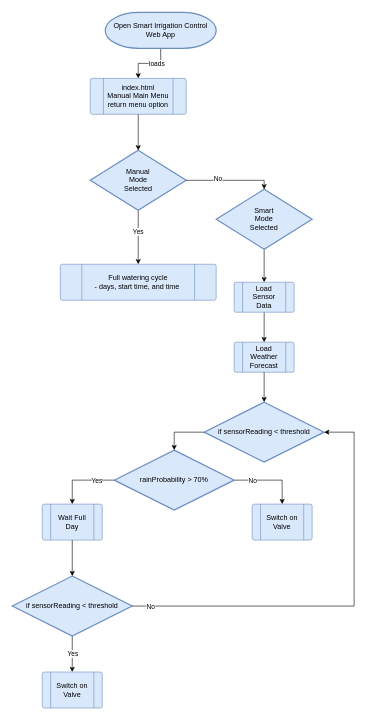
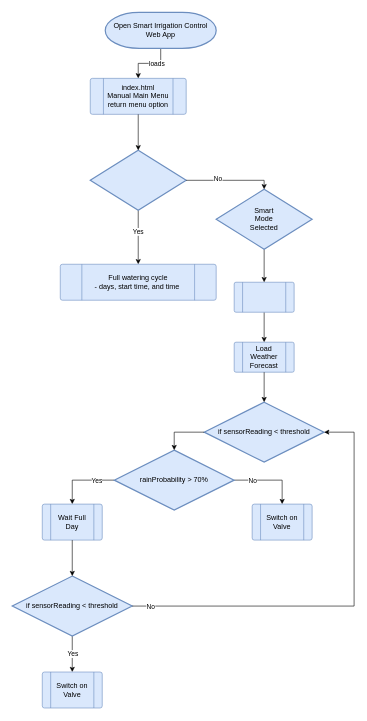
node "Manual Mode Selected": removed
node "Load Sensor Data": removed
